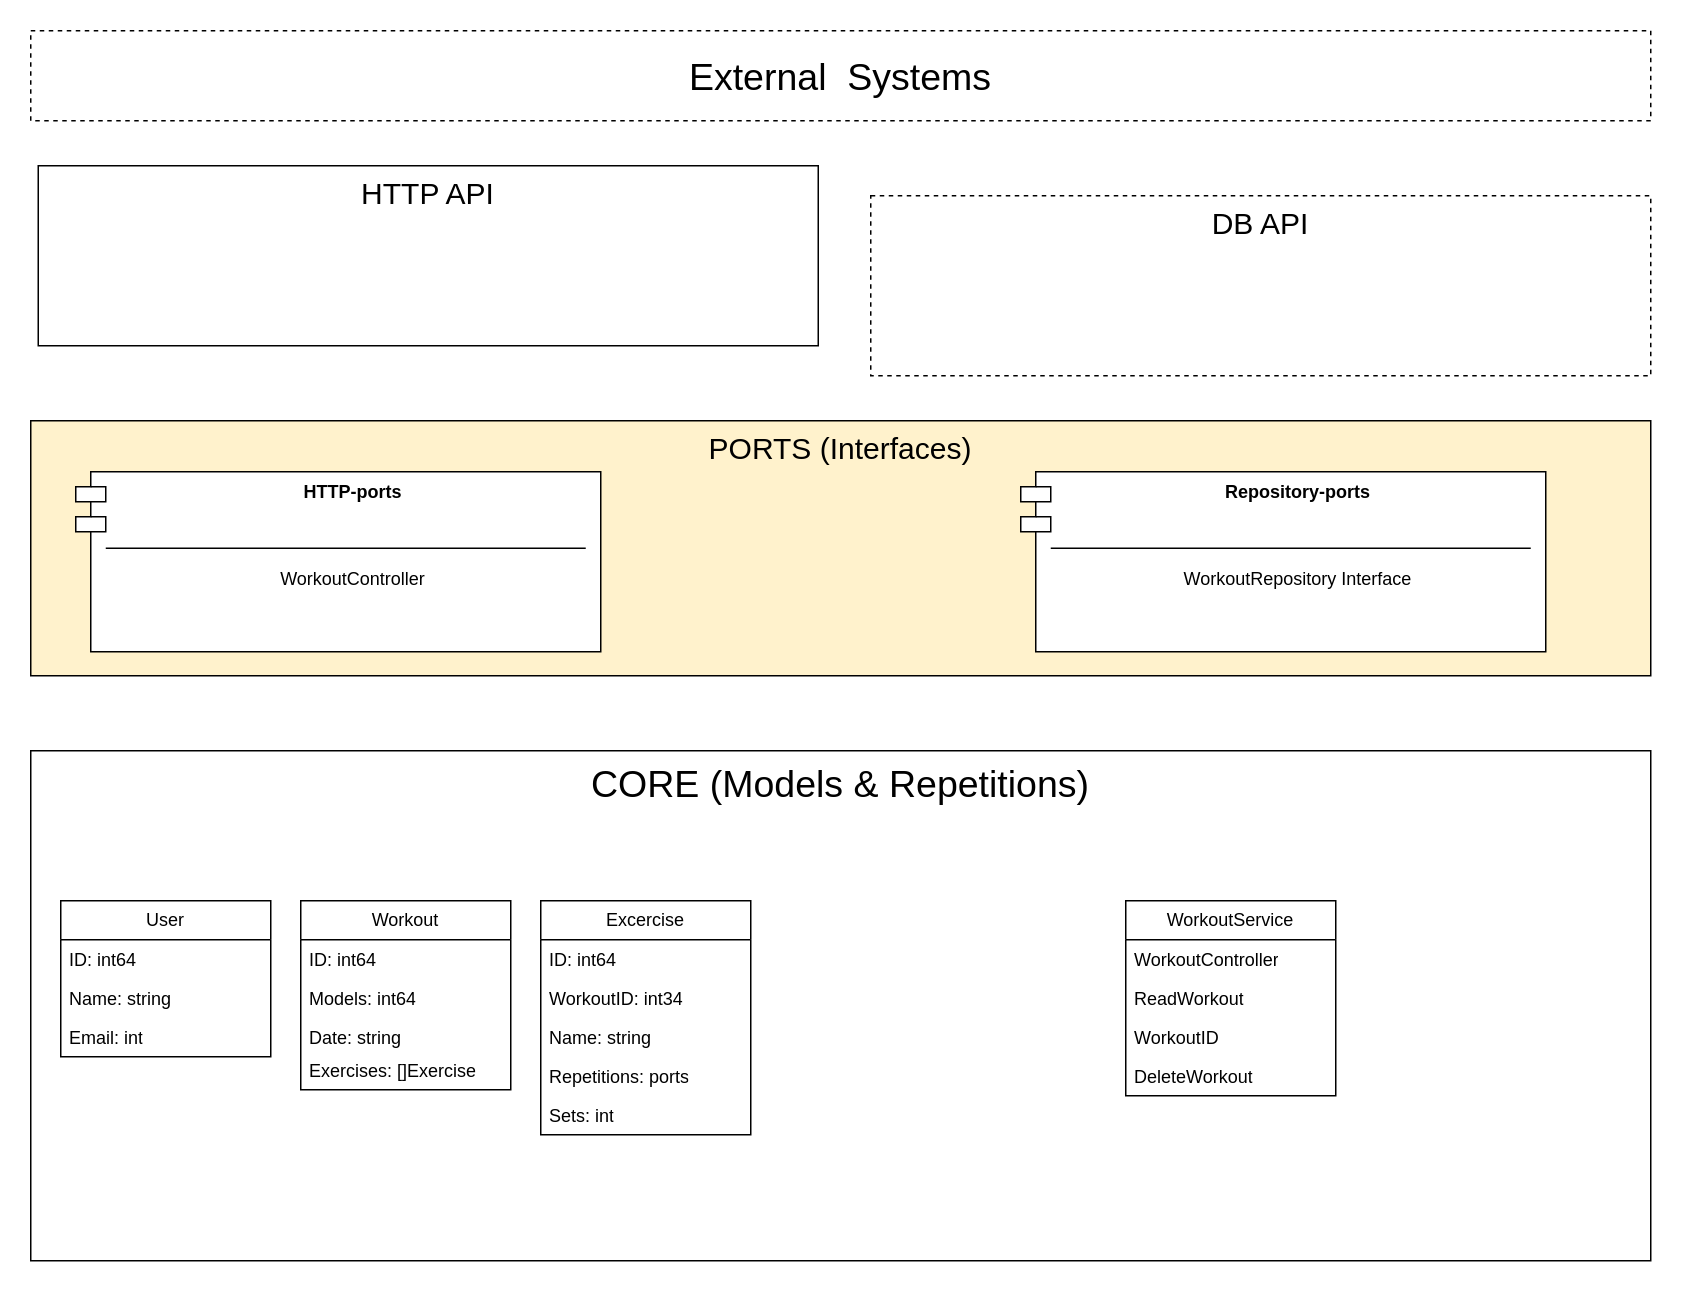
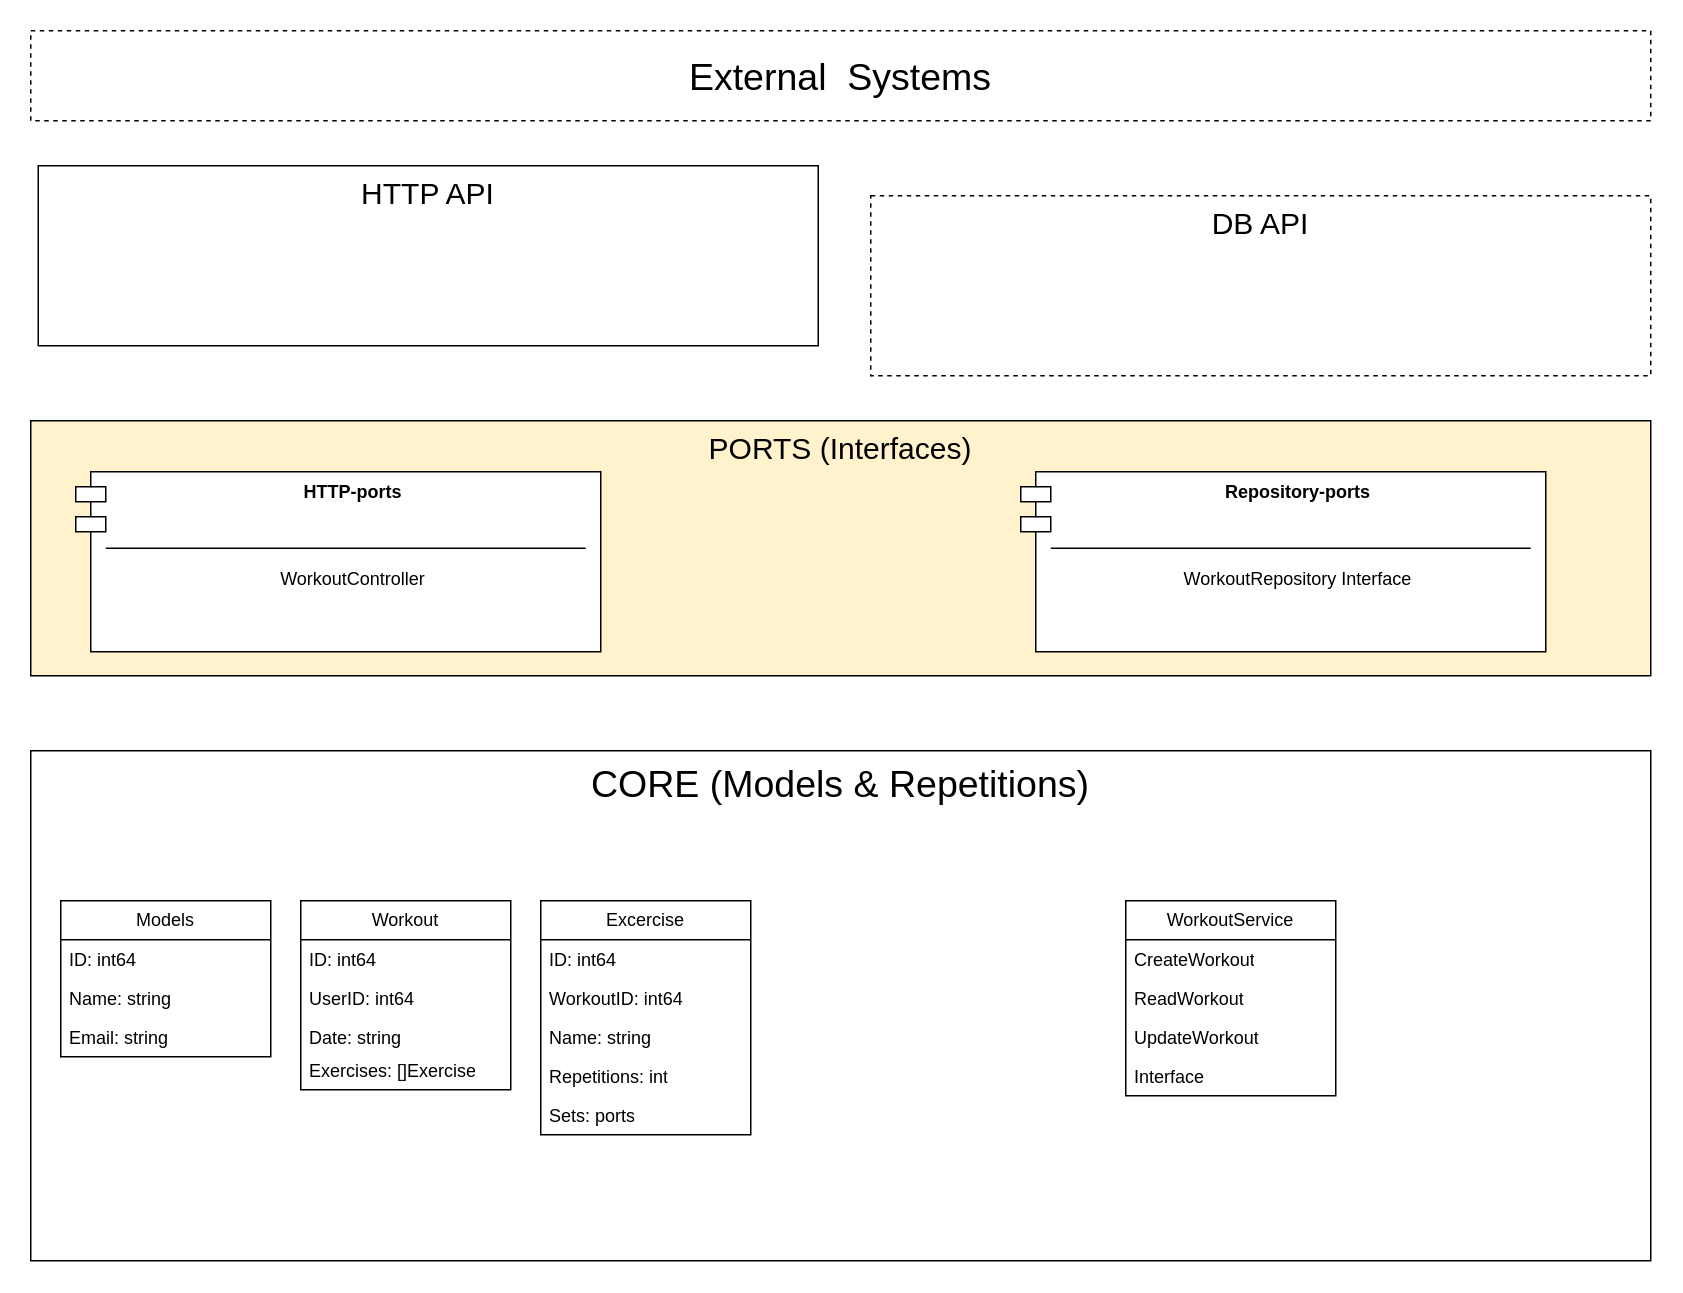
node "User": label "User" -> "Models"
node "WorkoutController": label "WorkoutController" -> "CreateWorkout"
node "Models: int64": label "Models: int64" -> "UserID: int64"
node "WorkoutID: int34": label "WorkoutID: int34" -> "WorkoutID: int64"
node "Email: int": label "Email: int" -> "Email: string"
node "WorkoutID": label "WorkoutID" -> "UpdateWorkout"
node "Repetitions: ports": label "Repetitions: ports" -> "Repetitions: int"
node "DeleteWorkout": label "DeleteWorkout" -> "Interface"
node "Sets: int": label "Sets: int" -> "Sets: ports"
